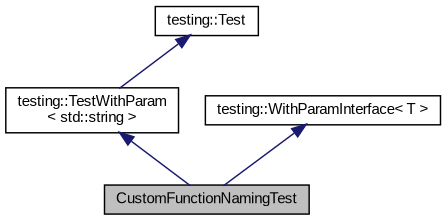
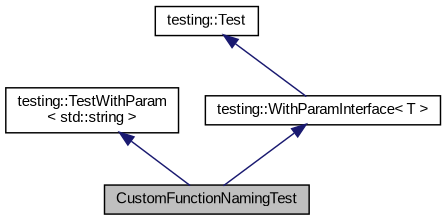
edge "testing::TestWithParam < std::string >" -> "testing::Test": now "testing::WithParamInterface< T >" -> "testing::Test"
